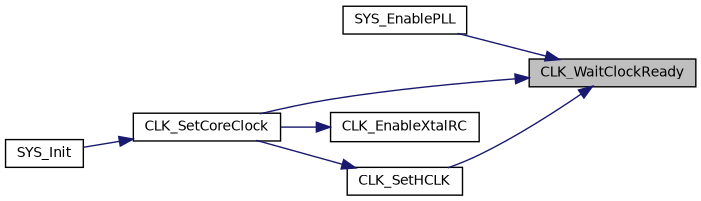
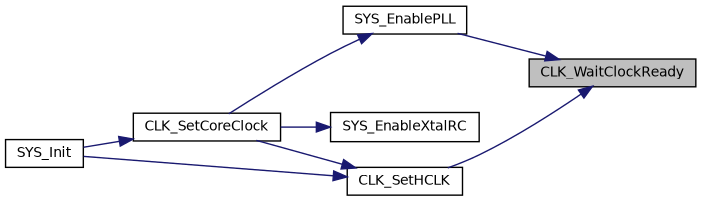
edge "CLK_SetCoreClock" -> "CLK_WaitClockReady": now "CLK_SetCoreClock" -> "SYS_EnablePLL"
node "CLK_EnableXtalRC": label "CLK_EnableXtalRC" -> "SYS_EnableXtalRC"
edge "SYS_Init" -> "CLK_SetHCLK": added
